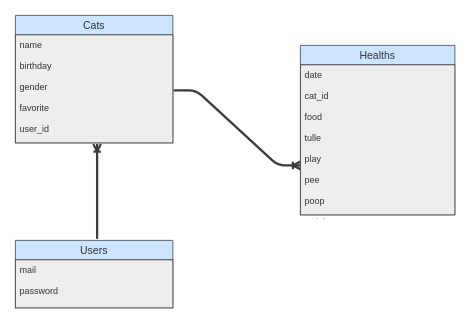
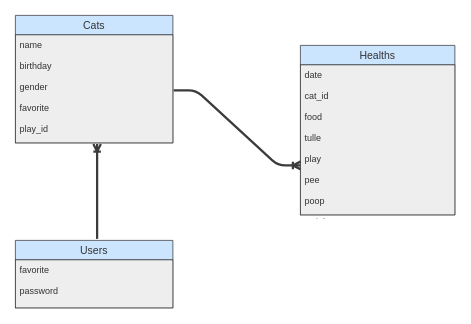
node "name birthday gender favorite user_id": label "name birthday gender favorite user_id" -> "name birthday gender favorite play_id"
node "mail password": label "mail password" -> "favorite password"
